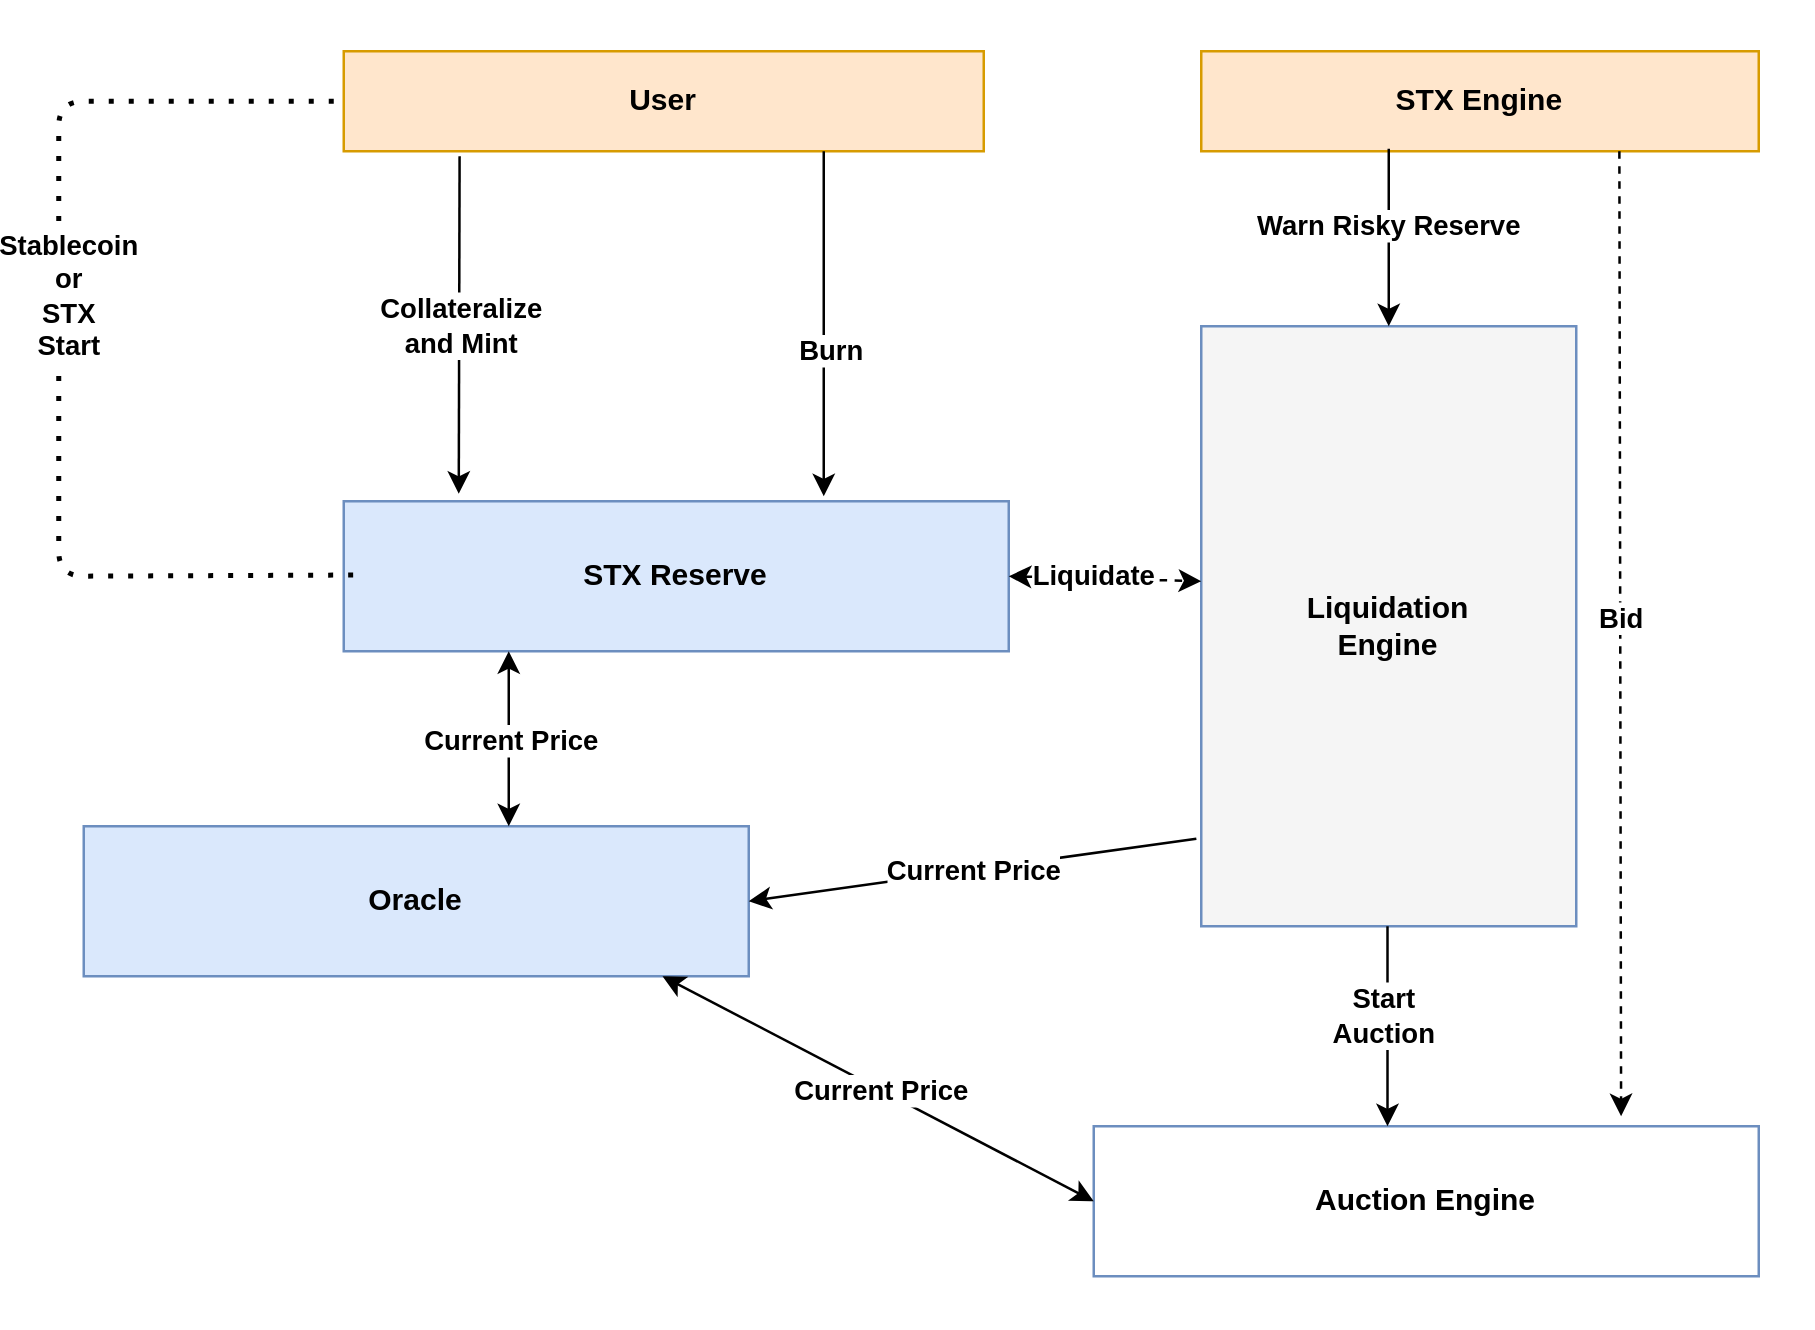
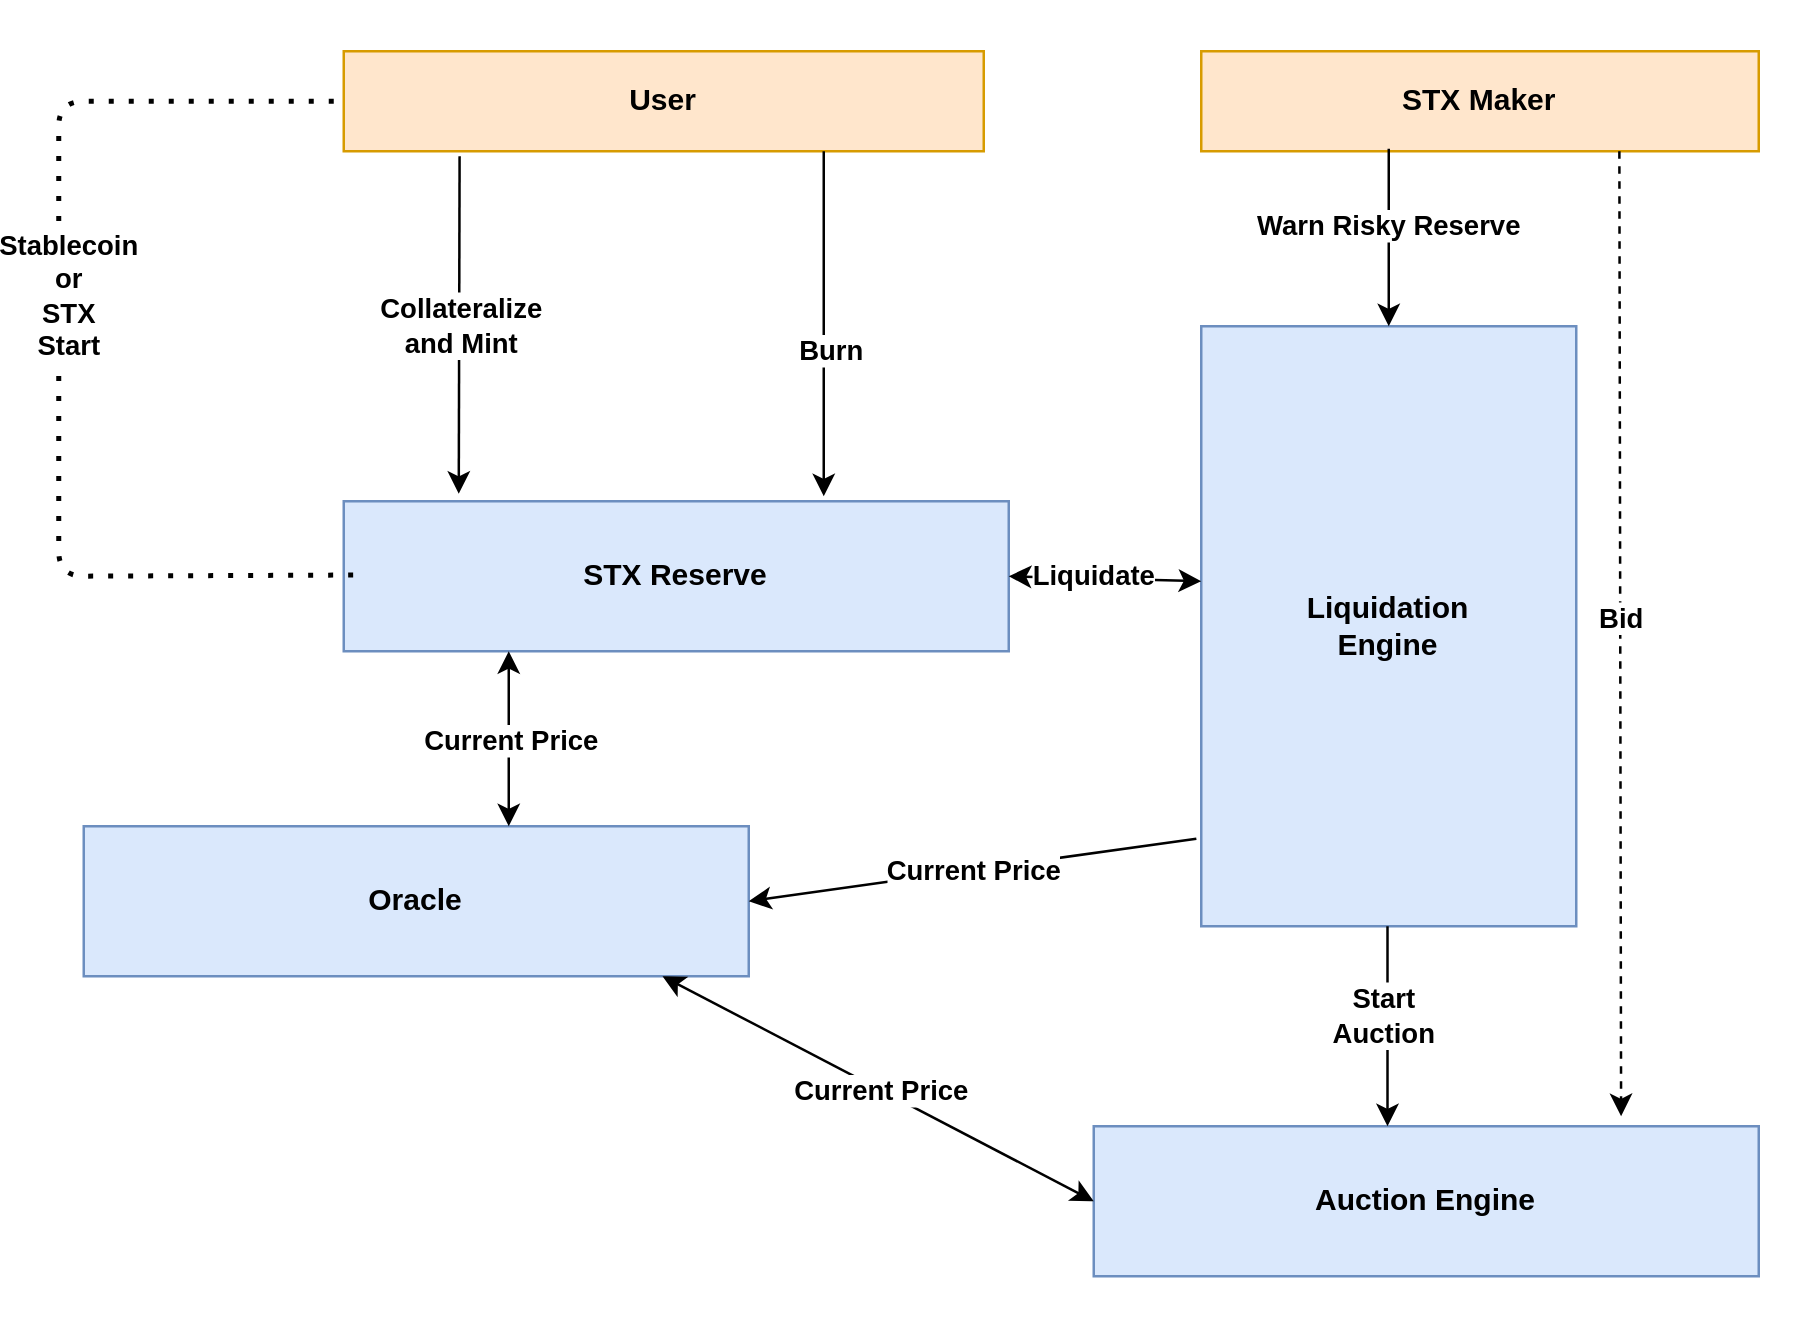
node "STX Engine": label "STX Engine" -> "STX Maker"
edge "STX Reserve" -- "Liquidation Engine": style dashed -> solid
node "Liquidation Engine": fillcolor #f5f5f5 -> #dae8fc
node "Auction Engine": fillcolor #ffffff -> #dae8fc
